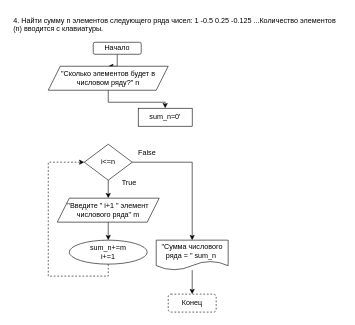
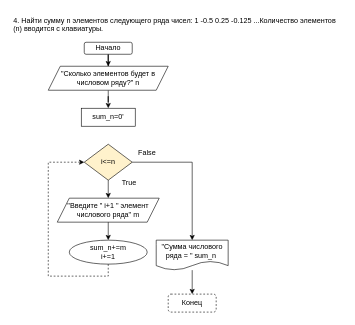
node "Начало": moved (117, 48) -> (108, 48)
node "sum_n=0'": moved (165, 117) -> (108, 117)
node "i<=n": fillcolor #ffffff -> #fff2cc
